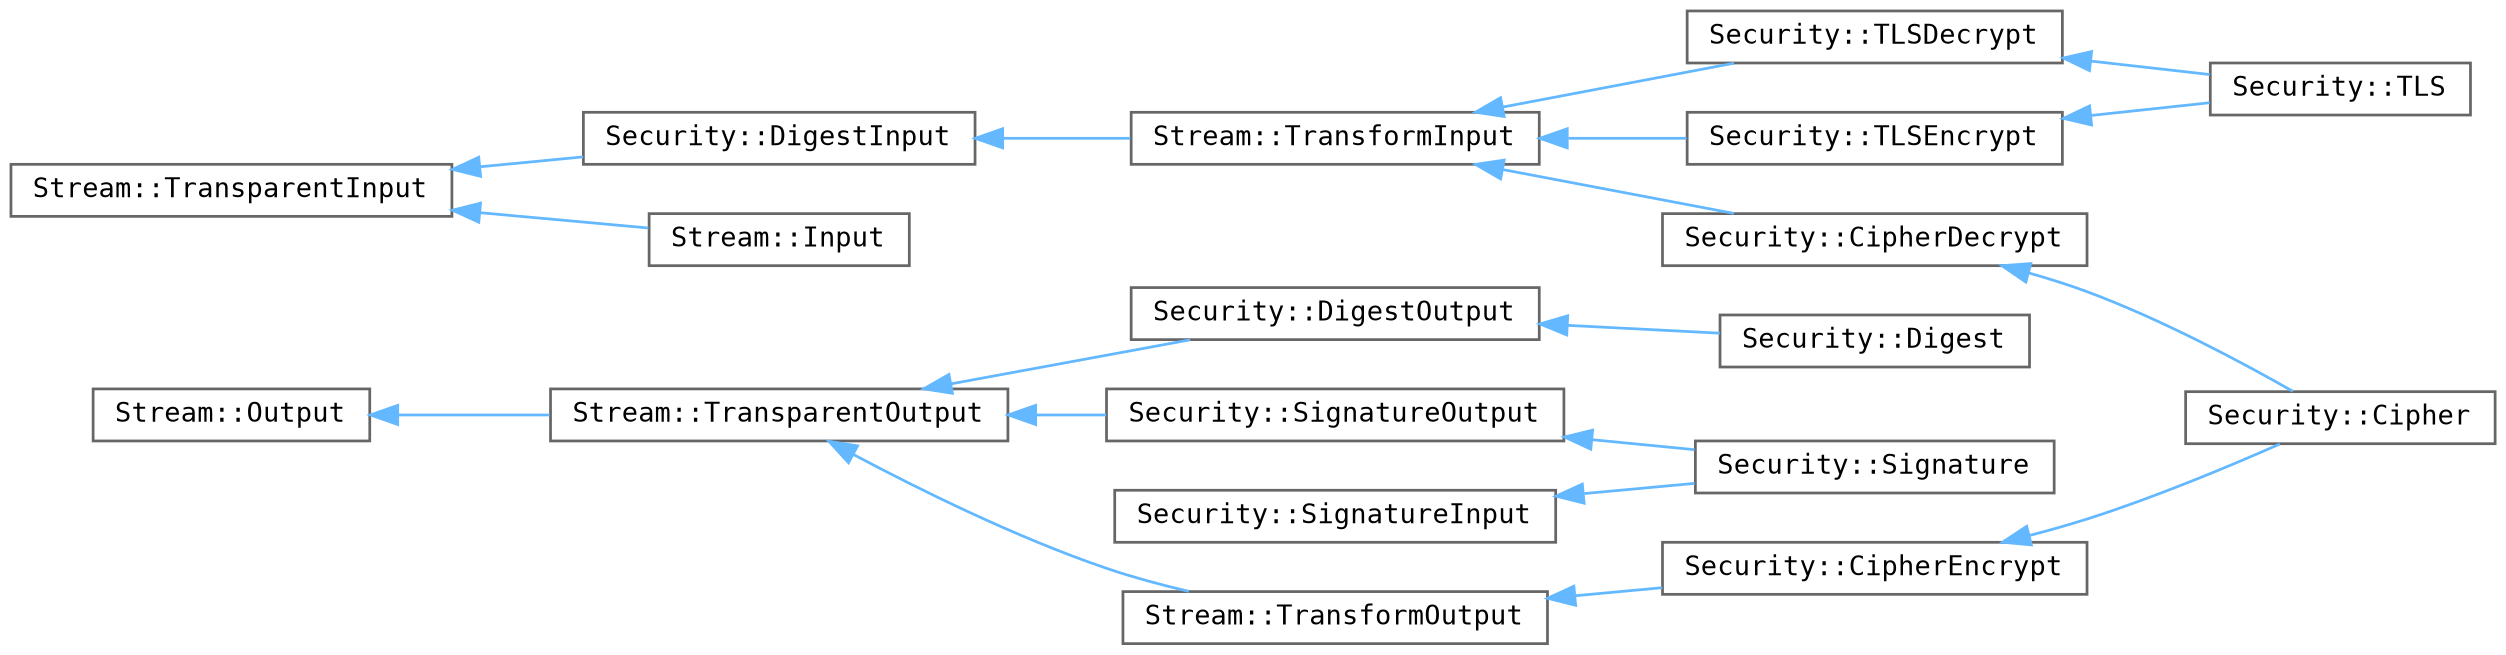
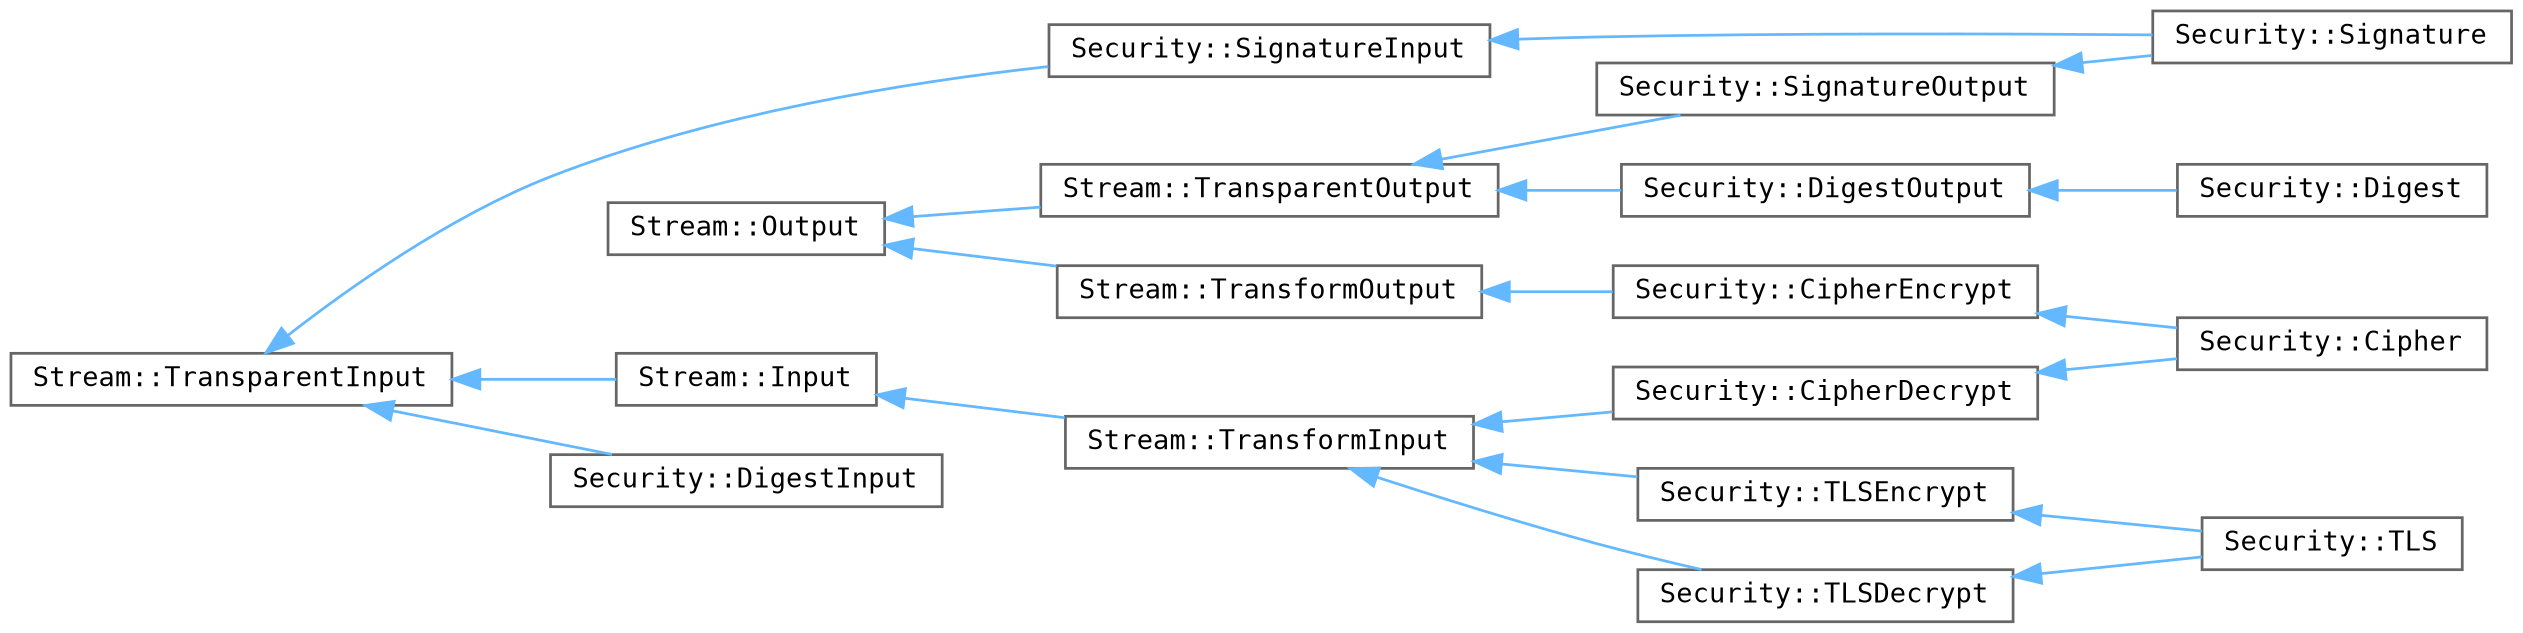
edge "Stream::TransformInput" -> "Security::DigestInput": now "Stream::TransformInput" -> "Stream::Input"
edge "Security::SignatureInput" -> "Stream::TransparentInput": added
edge "Stream::TransformOutput" -> "Stream::TransparentOutput": now "Stream::TransformOutput" -> "Stream::Output"
